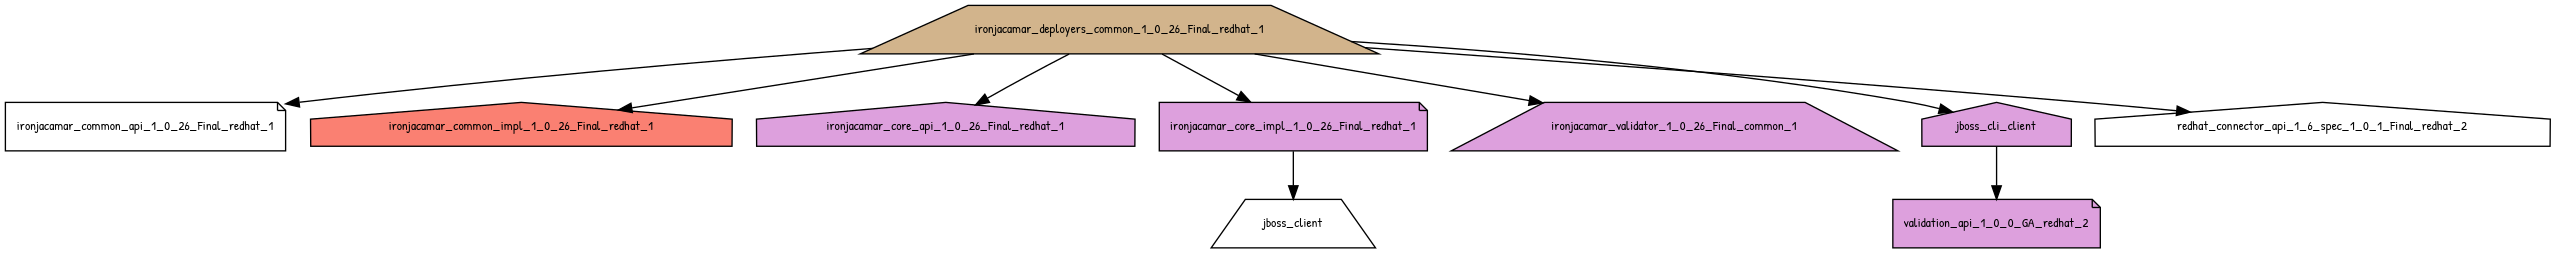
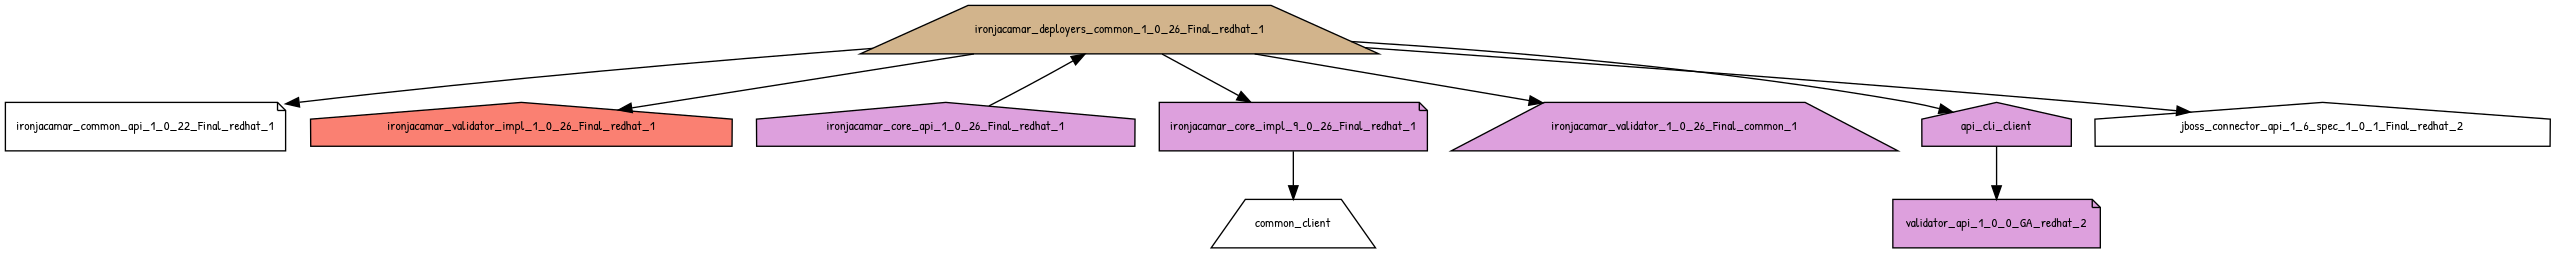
edge "ironjacamar_deployers_common_1_0_26_Final_redhat_1" -> "ironjacamar_core_api_1_0_26_Final_redhat_1": reversed
node "ironjacamar_common_api_1_0_26_Final_redhat_1": label "ironjacamar_common_api_1_0_26_Final_redhat_1" -> "ironjacamar_common_api_1_0_22_Final_redhat_1"
node "ironjacamar_common_impl_1_0_26_Final_redhat_1": label "ironjacamar_common_impl_1_0_26_Final_redhat_1" -> "ironjacamar_validator_impl_1_0_26_Final_redhat_1"
node "ironjacamar_core_impl_1_0_26_Final_redhat_1": label "ironjacamar_core_impl_1_0_26_Final_redhat_1" -> "ironjacamar_core_impl_9_0_26_Final_redhat_1"
node "jboss_cli_client": label "jboss_cli_client" -> "api_cli_client"
node "redhat_connector_api_1_6_spec_1_0_1_Final_redhat_2": label "redhat_connector_api_1_6_spec_1_0_1_Final_redhat_2" -> "jboss_connector_api_1_6_spec_1_0_1_Final_redhat_2"
node "jboss_client": label "jboss_client" -> "common_client"
node "validation_api_1_0_0_GA_redhat_2": label "validation_api_1_0_0_GA_redhat_2" -> "validator_api_1_0_0_GA_redhat_2"
